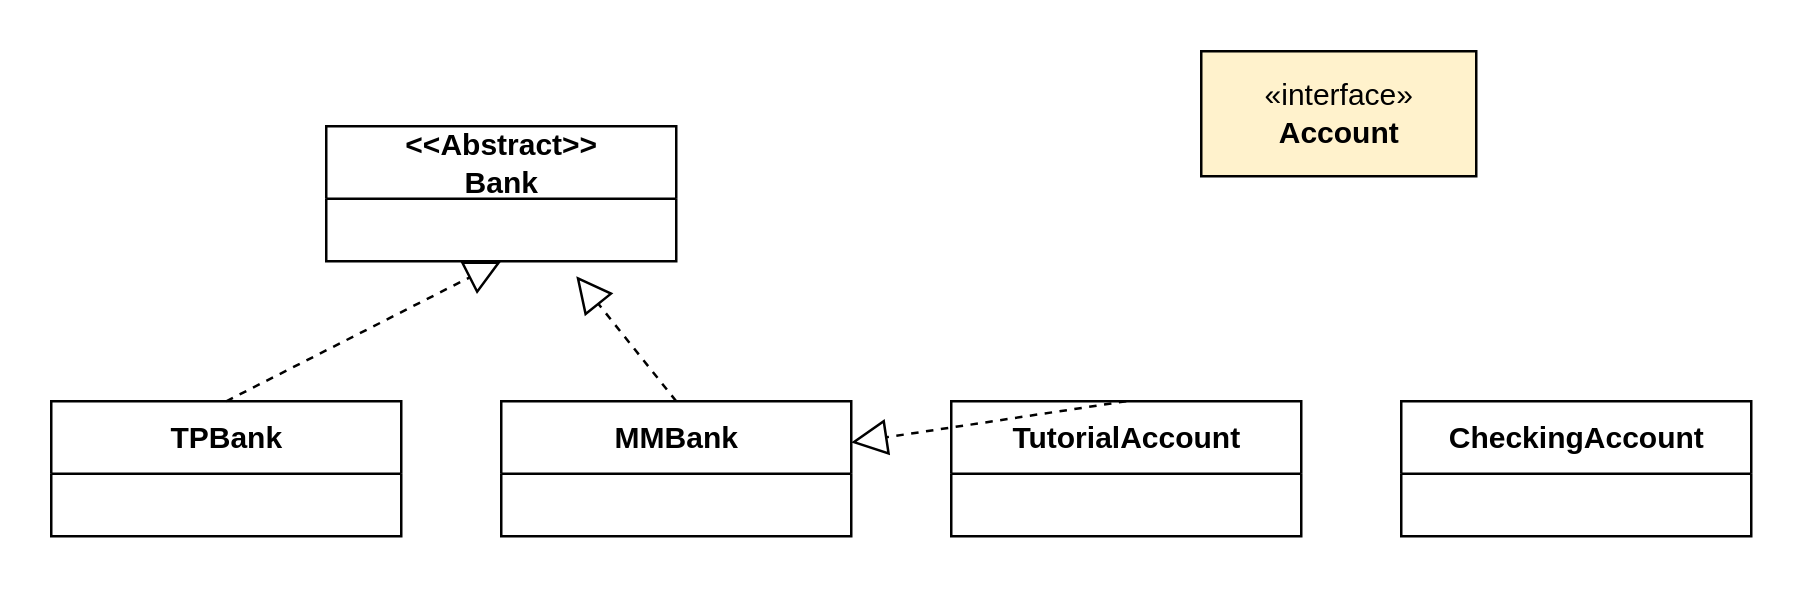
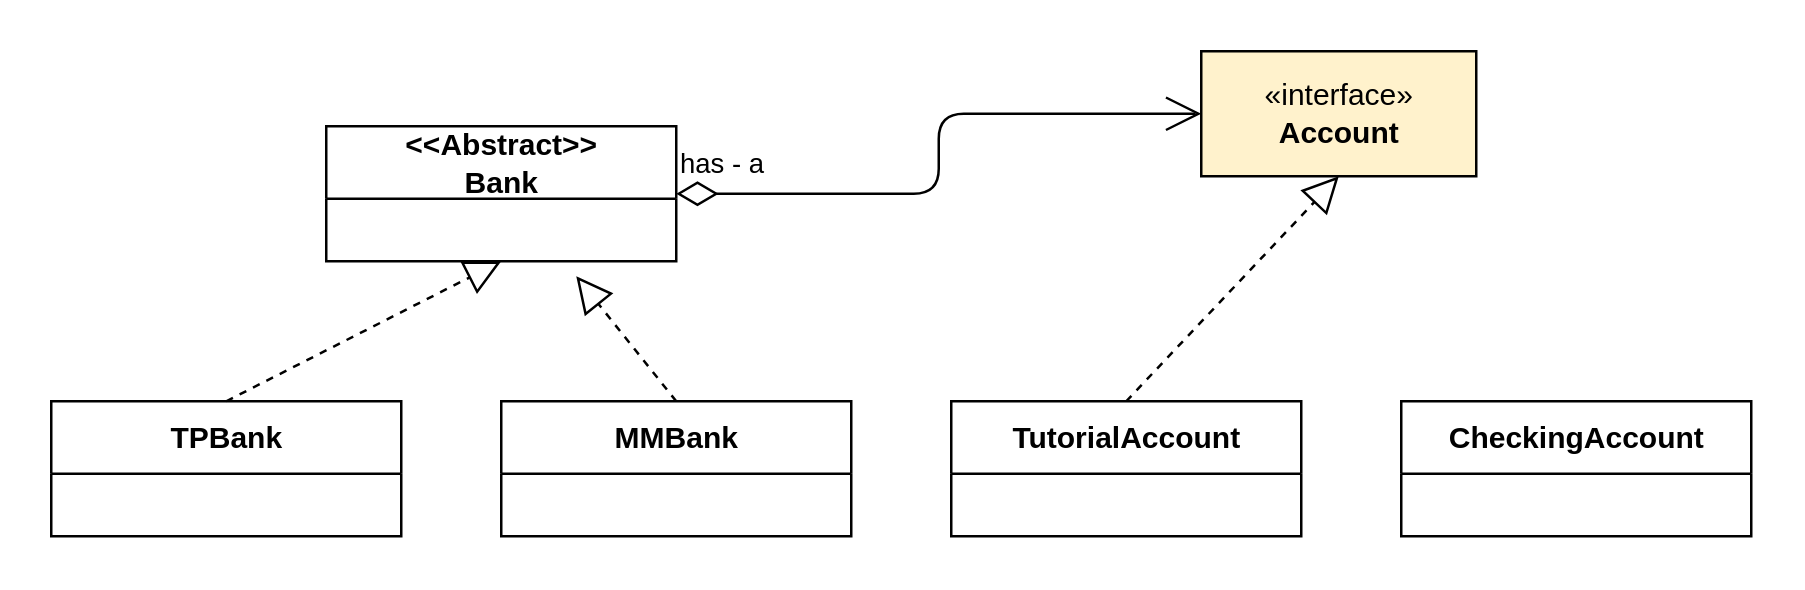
edge "«interface» Account" -- "<<Abstract>> Bank": added, label "has - a"
edge "TutorialAccount" -> "MMBank": now "TutorialAccount" -> "«interface» Account"
